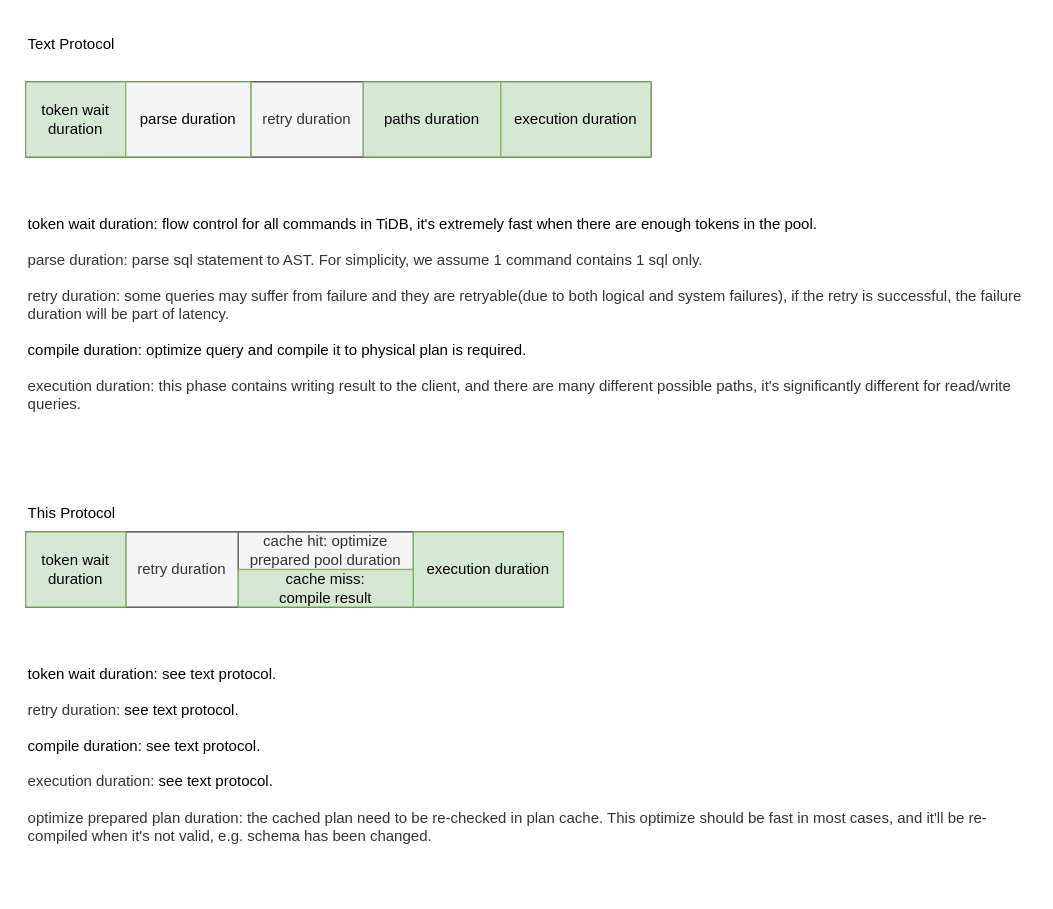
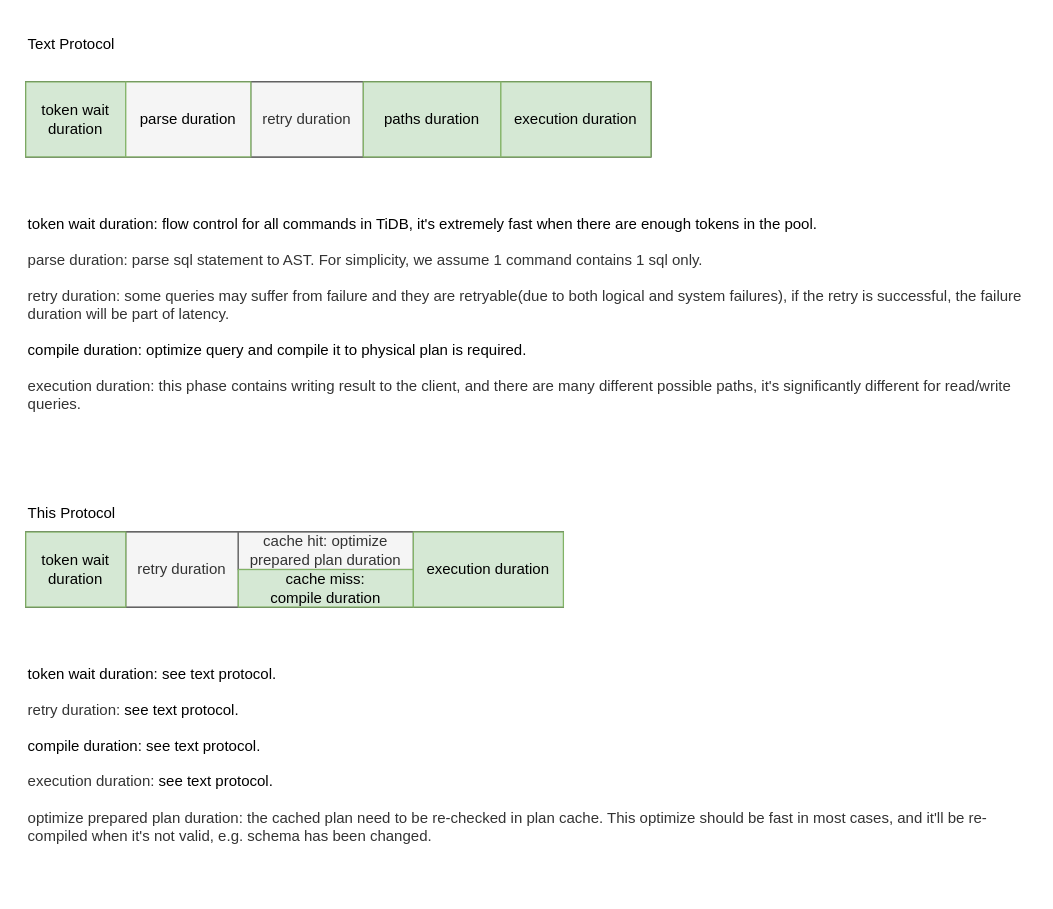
node "cache hit: optimize prepared pool duration": label "cache hit: optimize prepared pool duration" -> "cache hit: optimize prepared plan duration"
node "cache miss: compile result": label "cache miss: compile result" -> "cache miss: compile duration"
